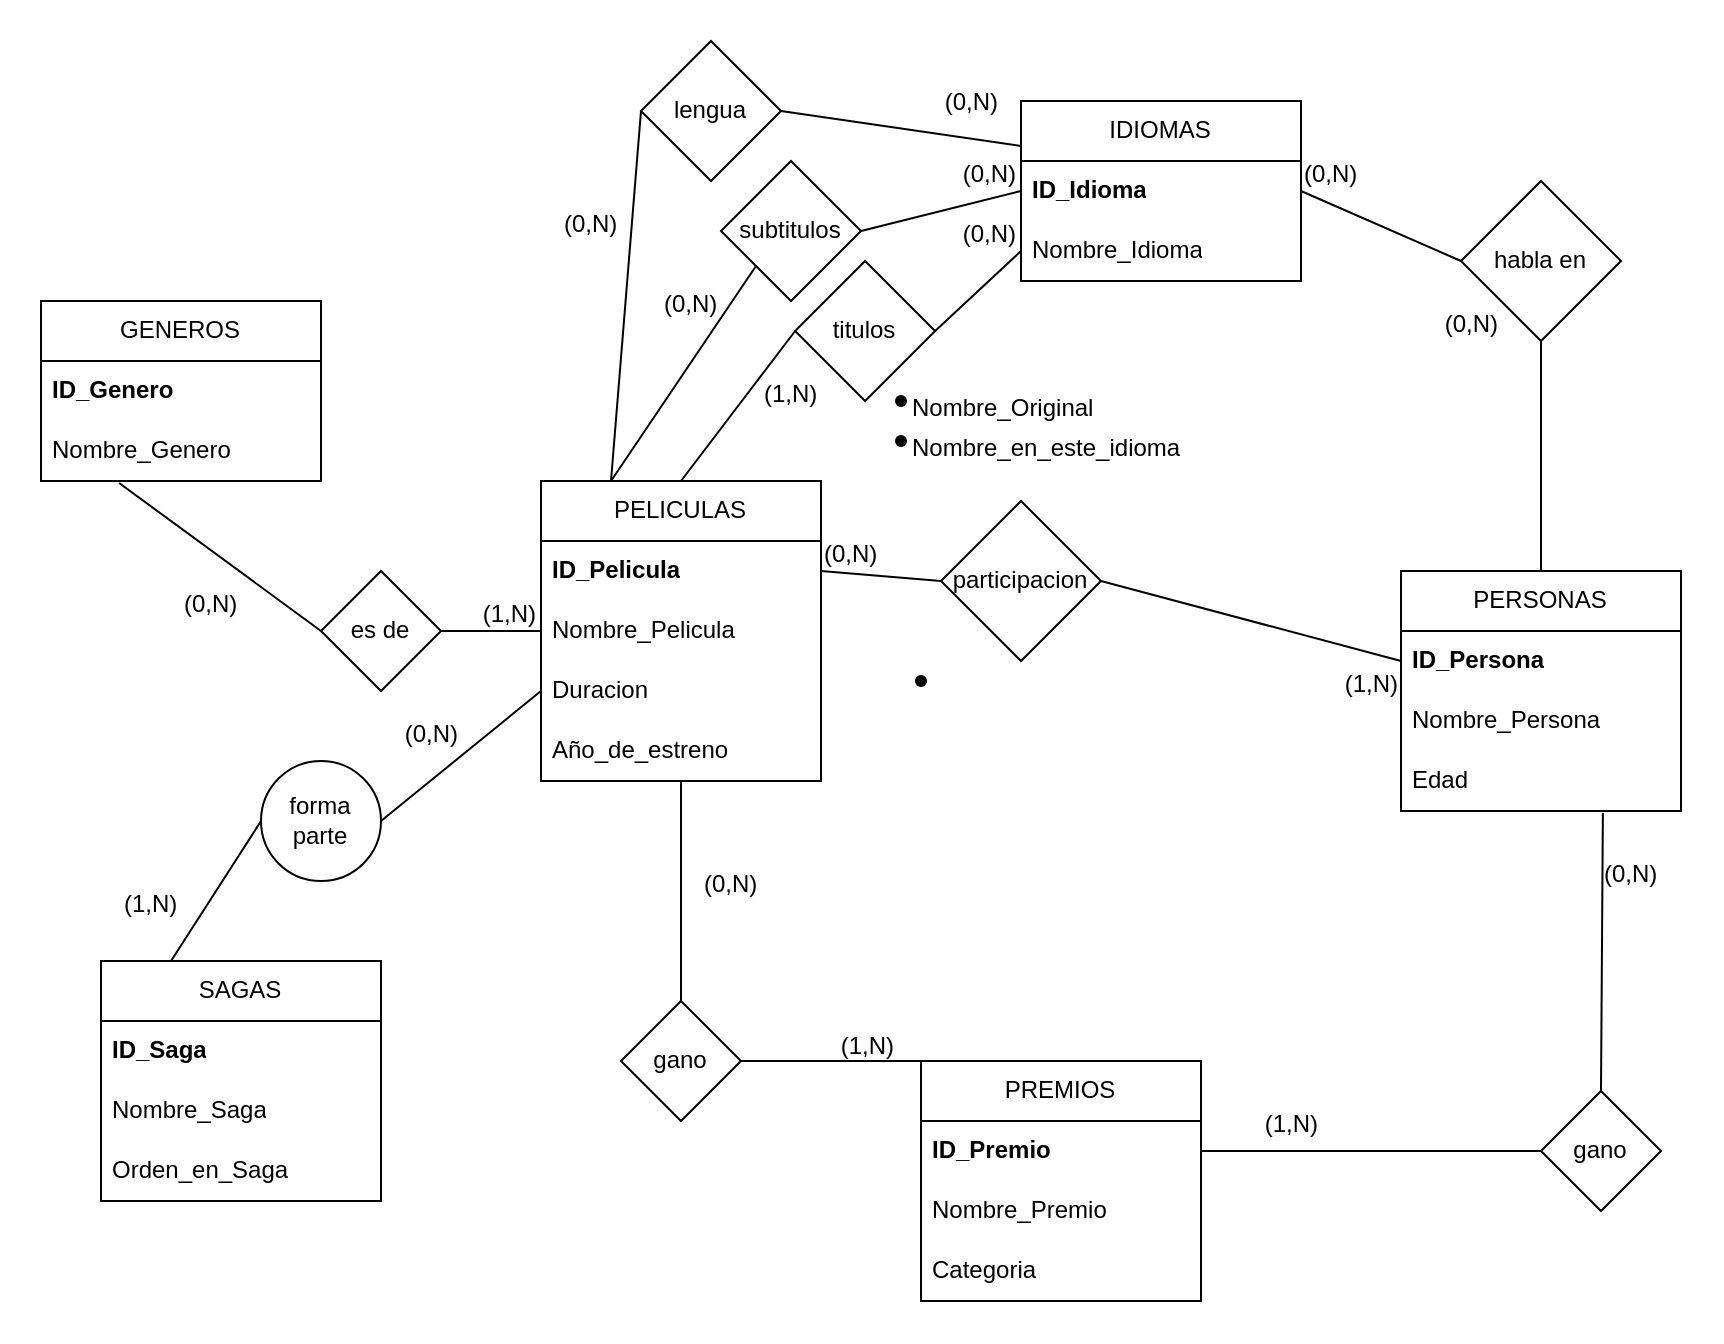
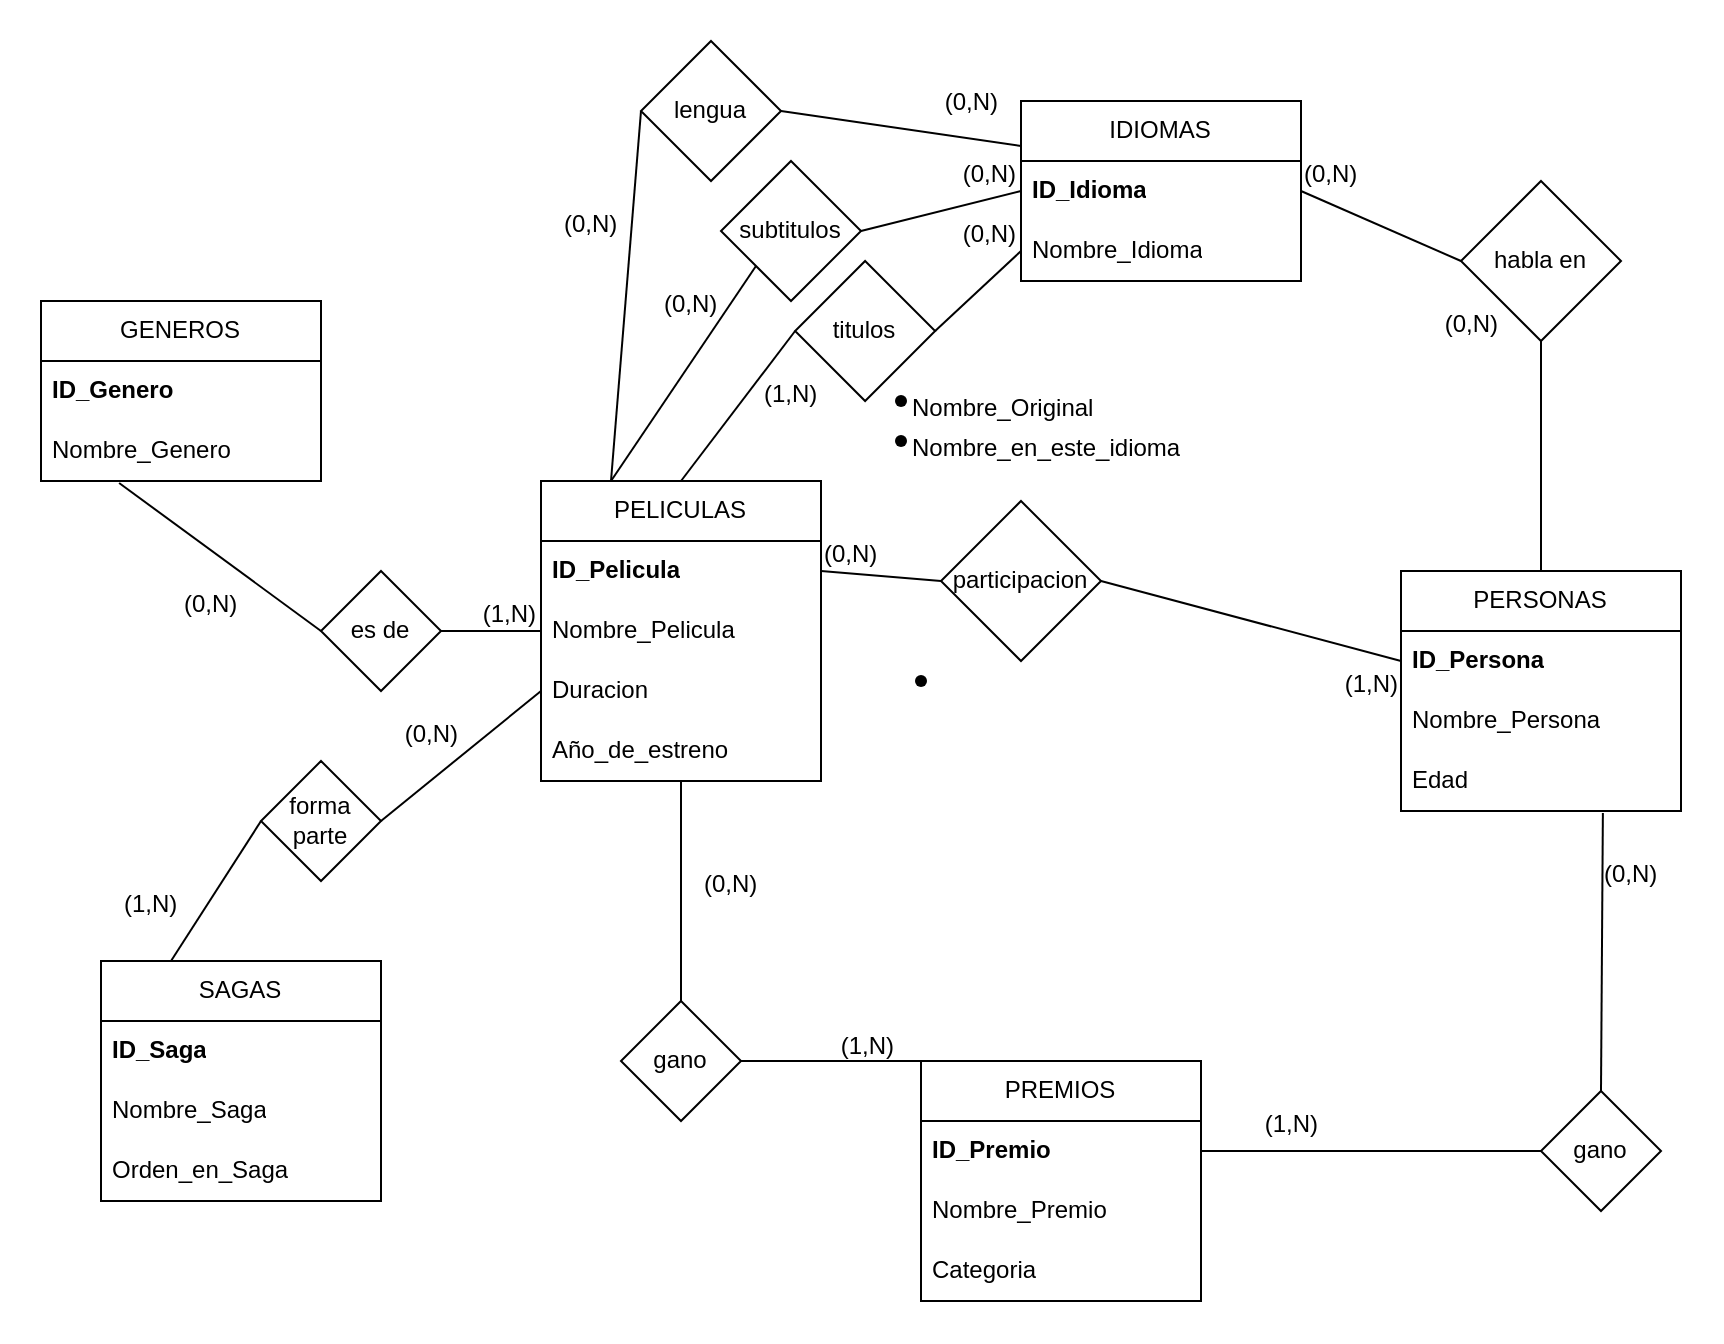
node "forma parte": shape ellipse -> diamond
